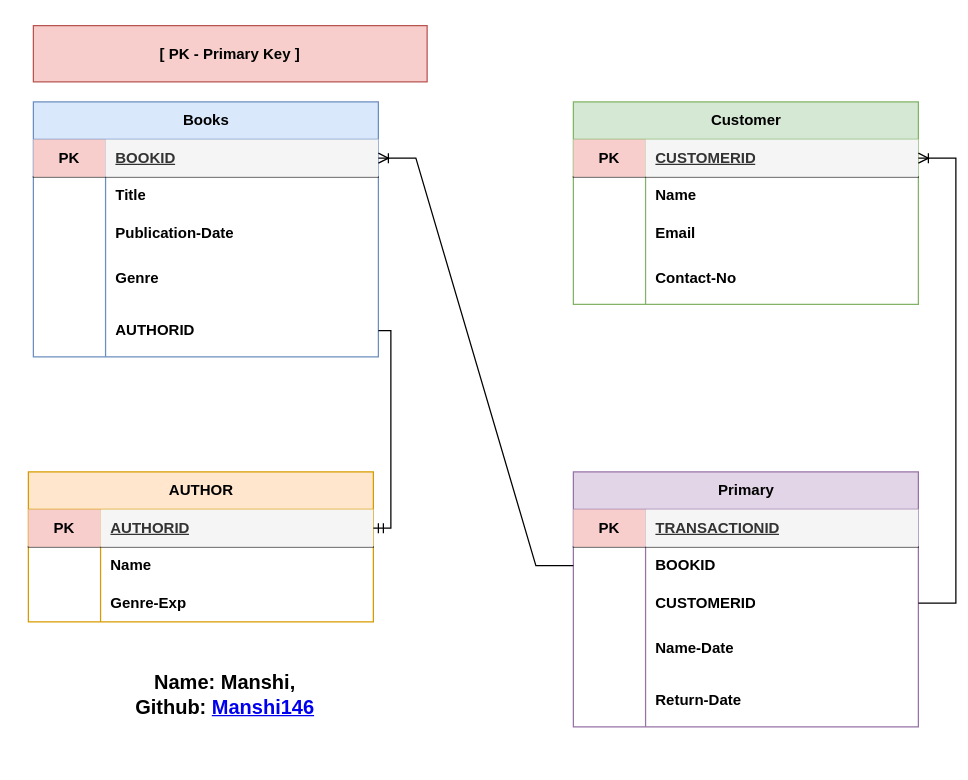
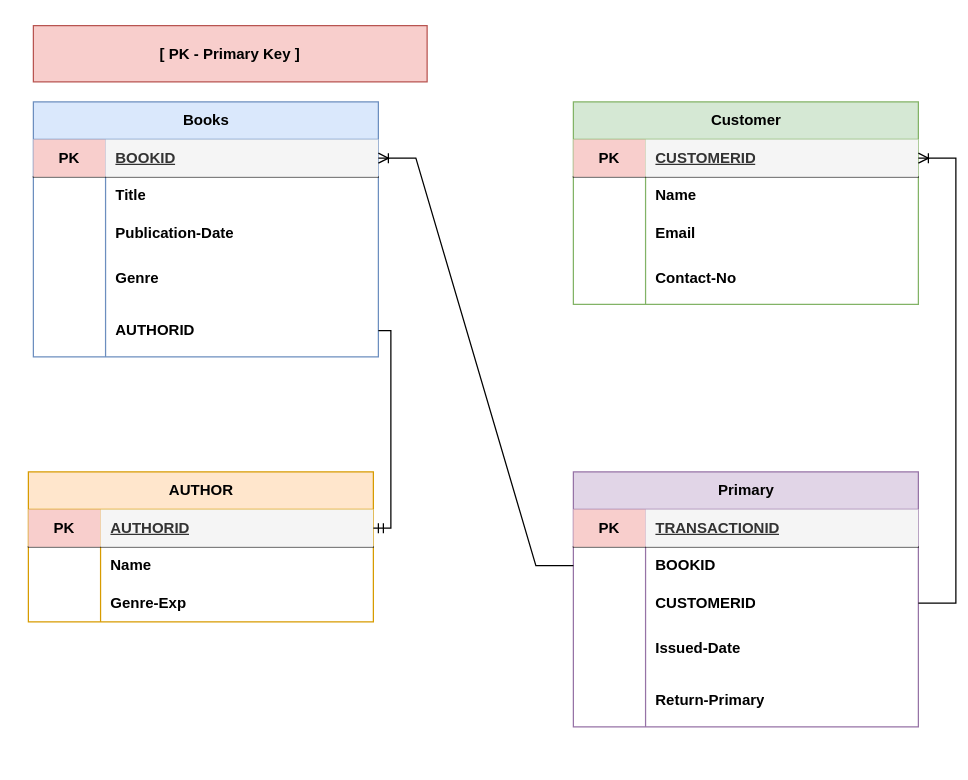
node "Name-Date": label "Name-Date" -> "Issued-Date"
node "Name: Manshi, Github: Manshi146": removed
node "Return-Date": label "Return-Date" -> "Return-Primary"
